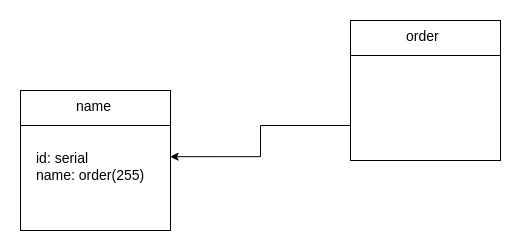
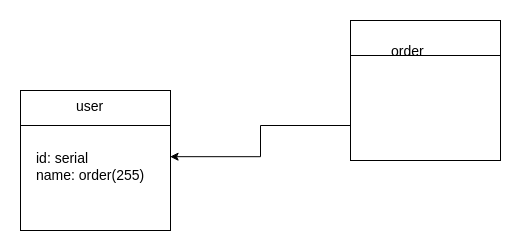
node "order": moved (441, 36) -> (426, 51)
node "name": label "name" -> "user"
